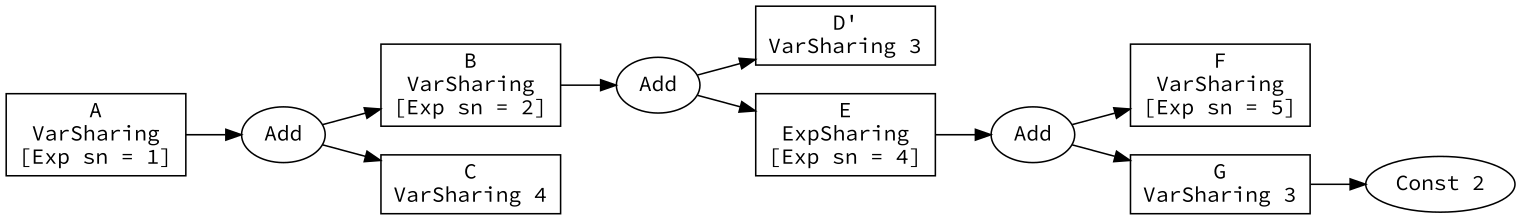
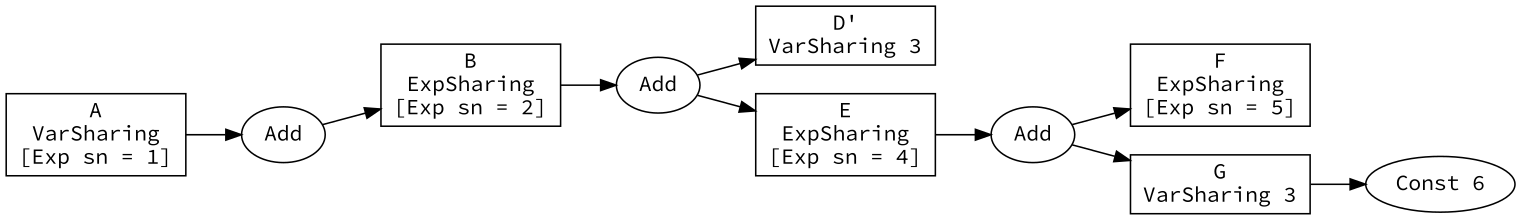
node "B VarSharing [Exp sn = 2]": label "B VarSharing [Exp sn = 2]" -> "B ExpSharing [Exp sn = 2]"
node "F VarSharing [Exp sn = 5]": label "F VarSharing [Exp sn = 5]" -> "F ExpSharing [Exp sn = 5]"
node "C VarSharing 4": removed
node "Const 2": label "Const 2" -> "Const 6"
